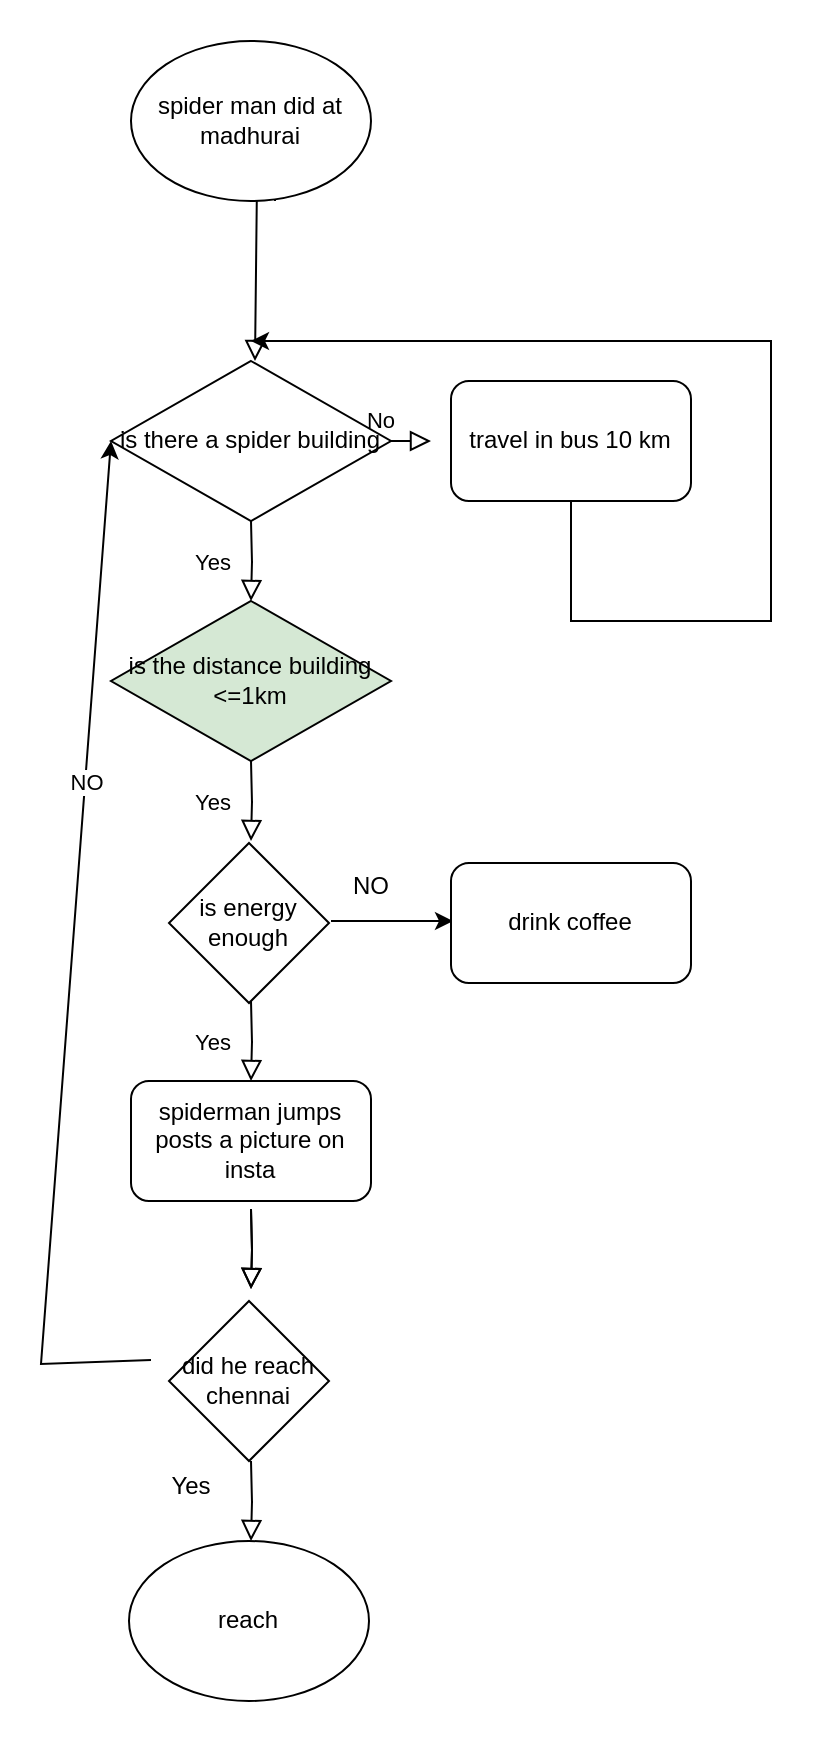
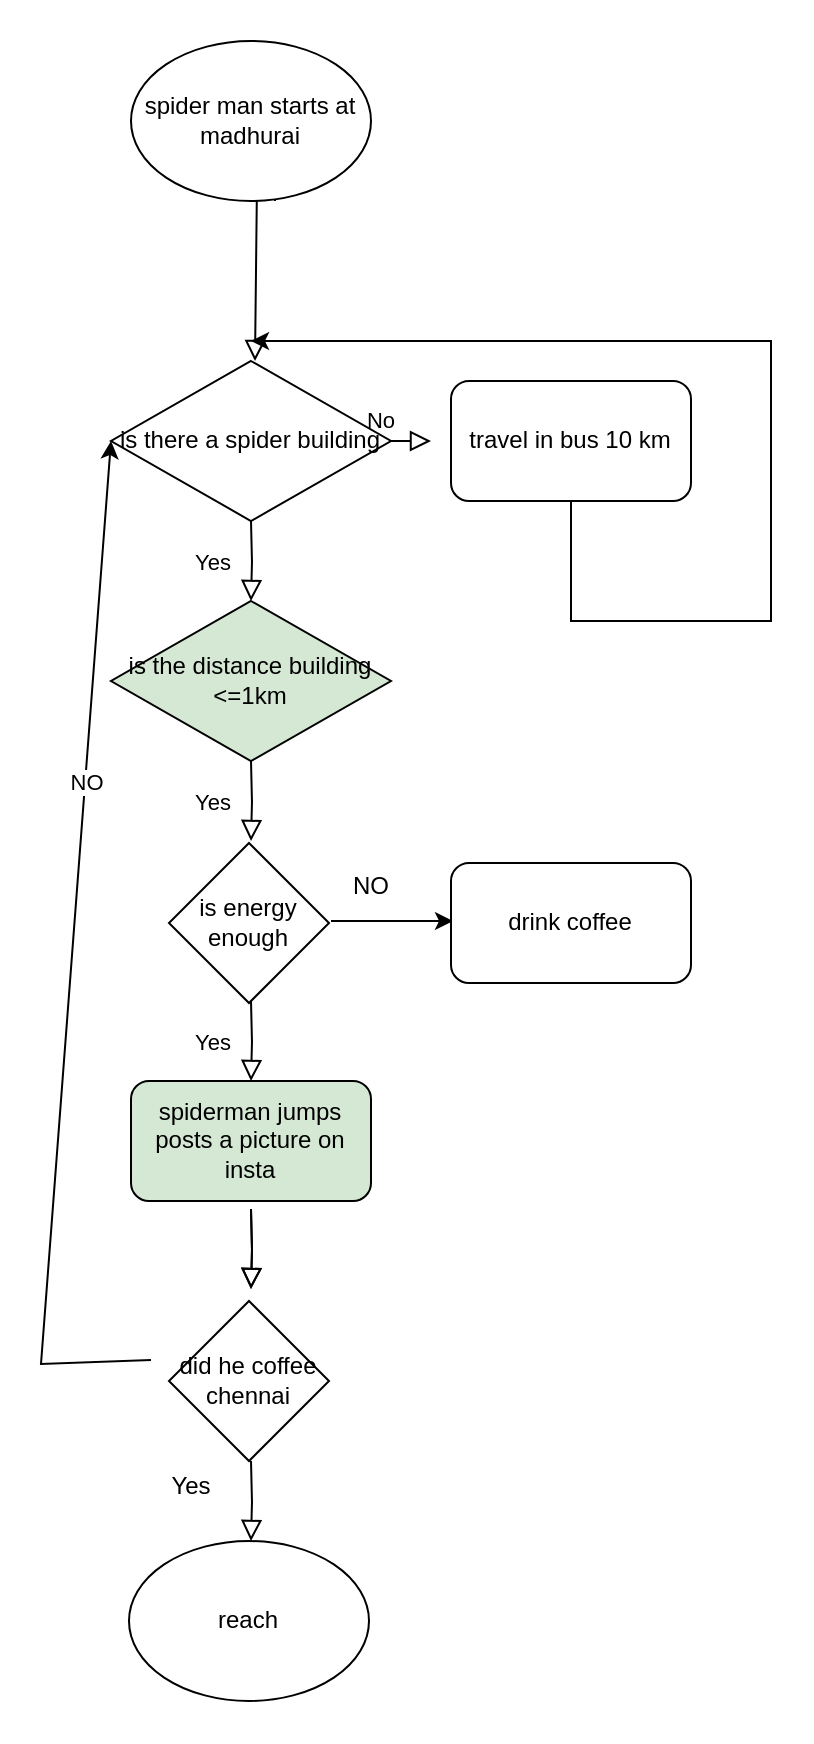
node "spider man did at madhurai": label "spider man did at madhurai" -> "spider man starts at madhurai"
node "spiderman jumps posts a picture on insta": fillcolor #ffffff -> #d5e8d4
node "did he reach chennai": label "did he reach chennai" -> "did he coffee chennai"
